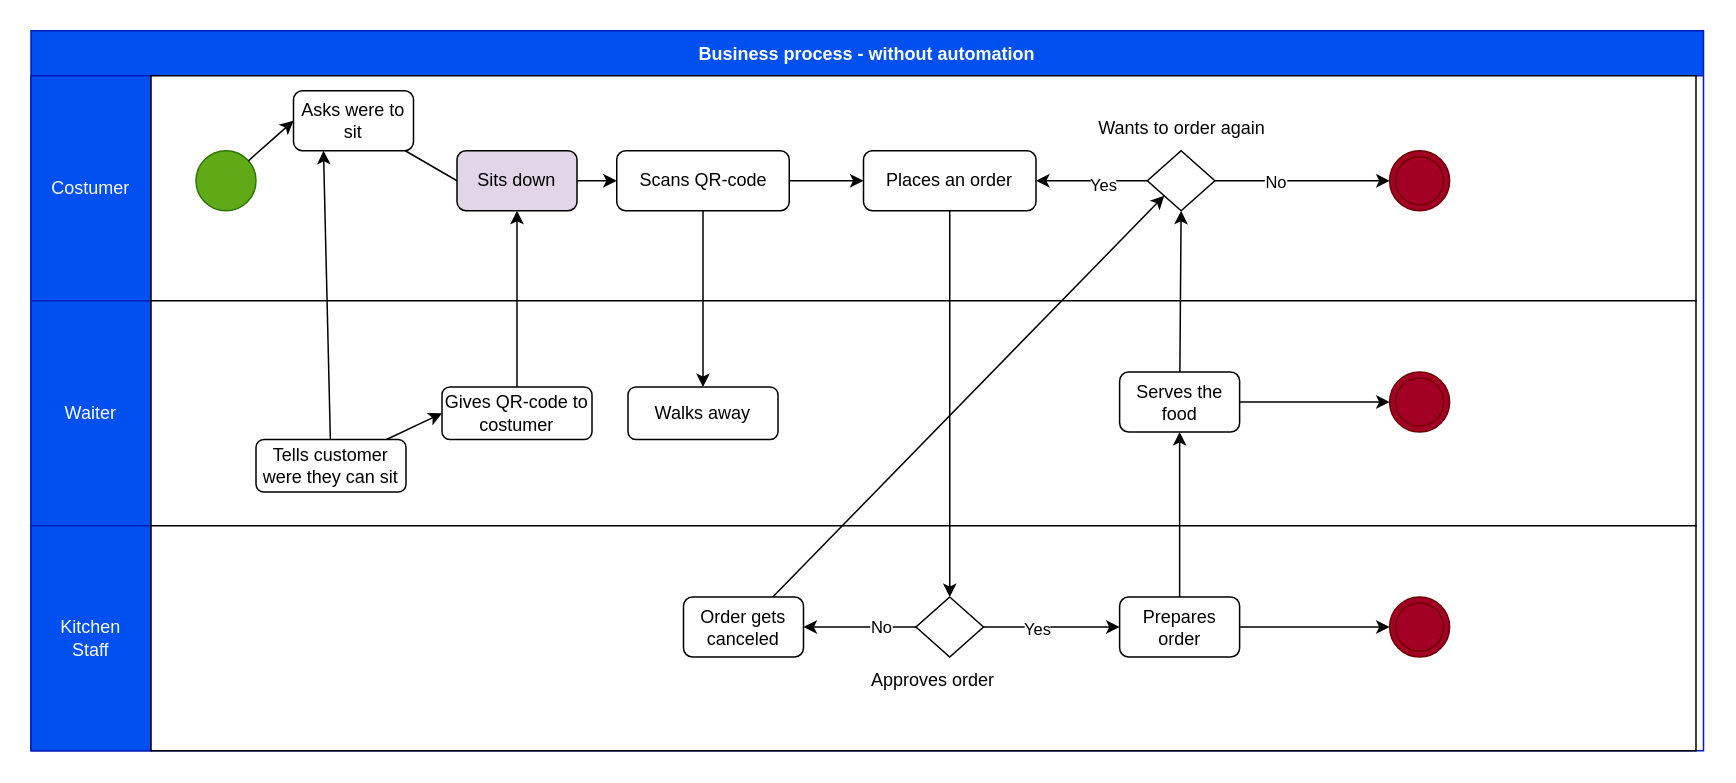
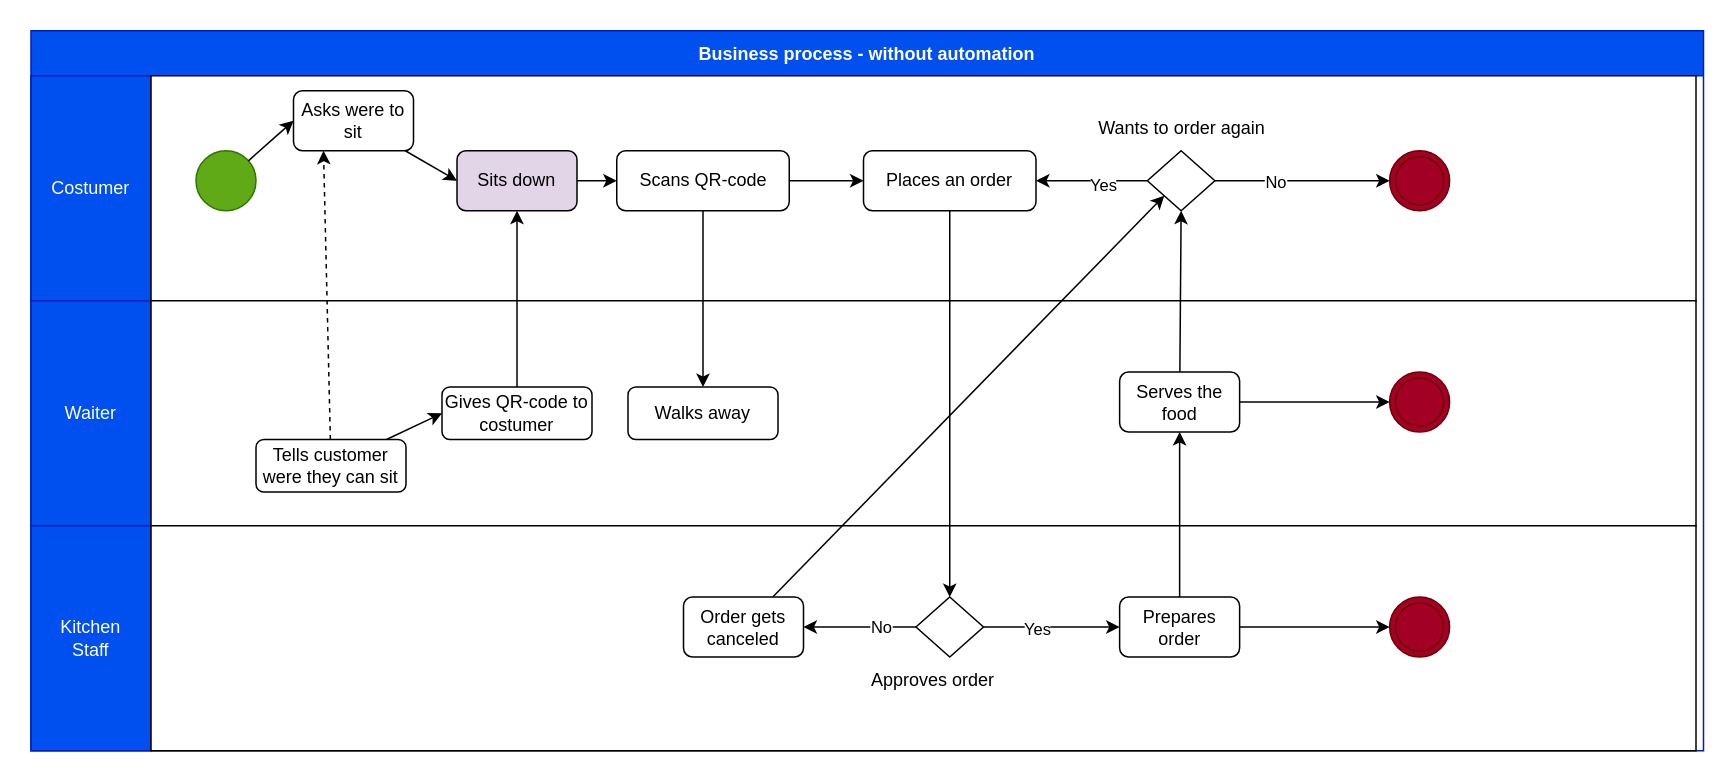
edge "Asks were to sit" -- "Sits down": arrowhead none -> classic
edge "Tells customer were they can sit" -> "Asks were to sit": style solid -> dashed
